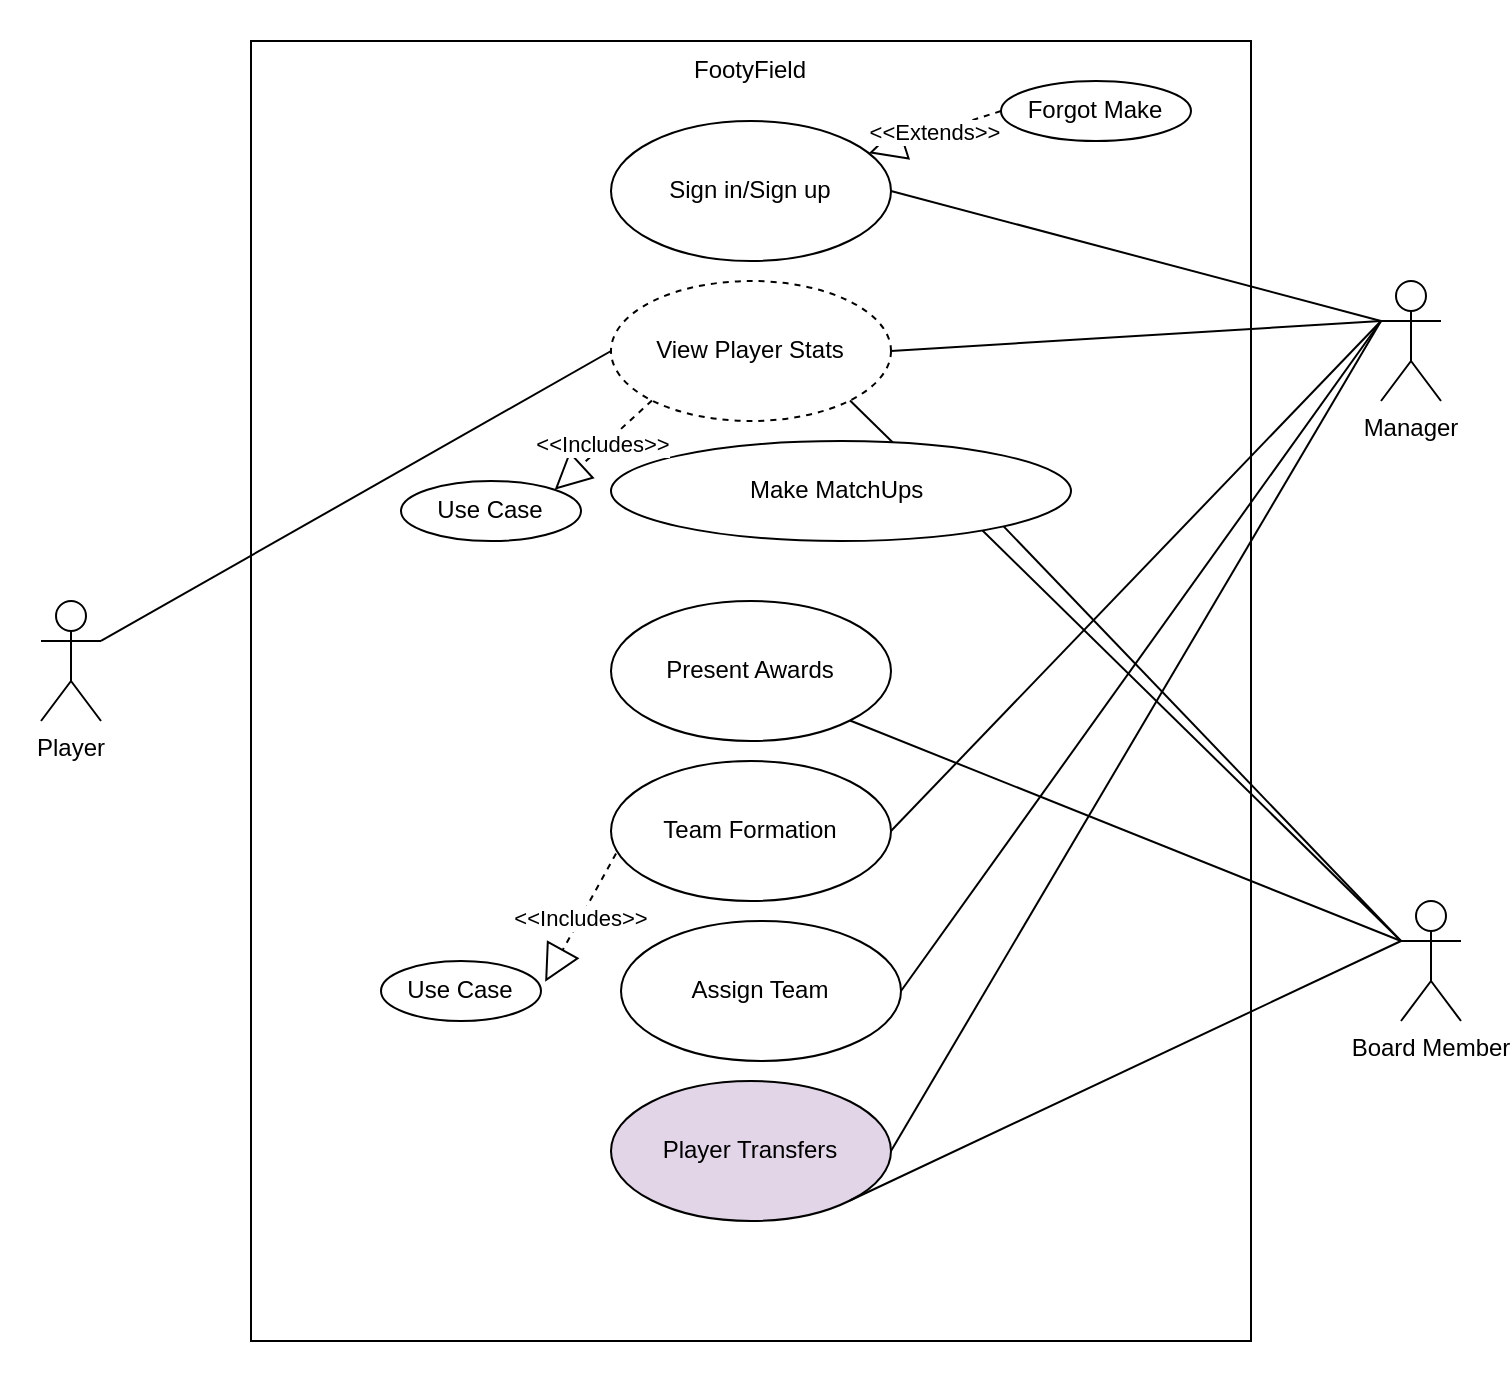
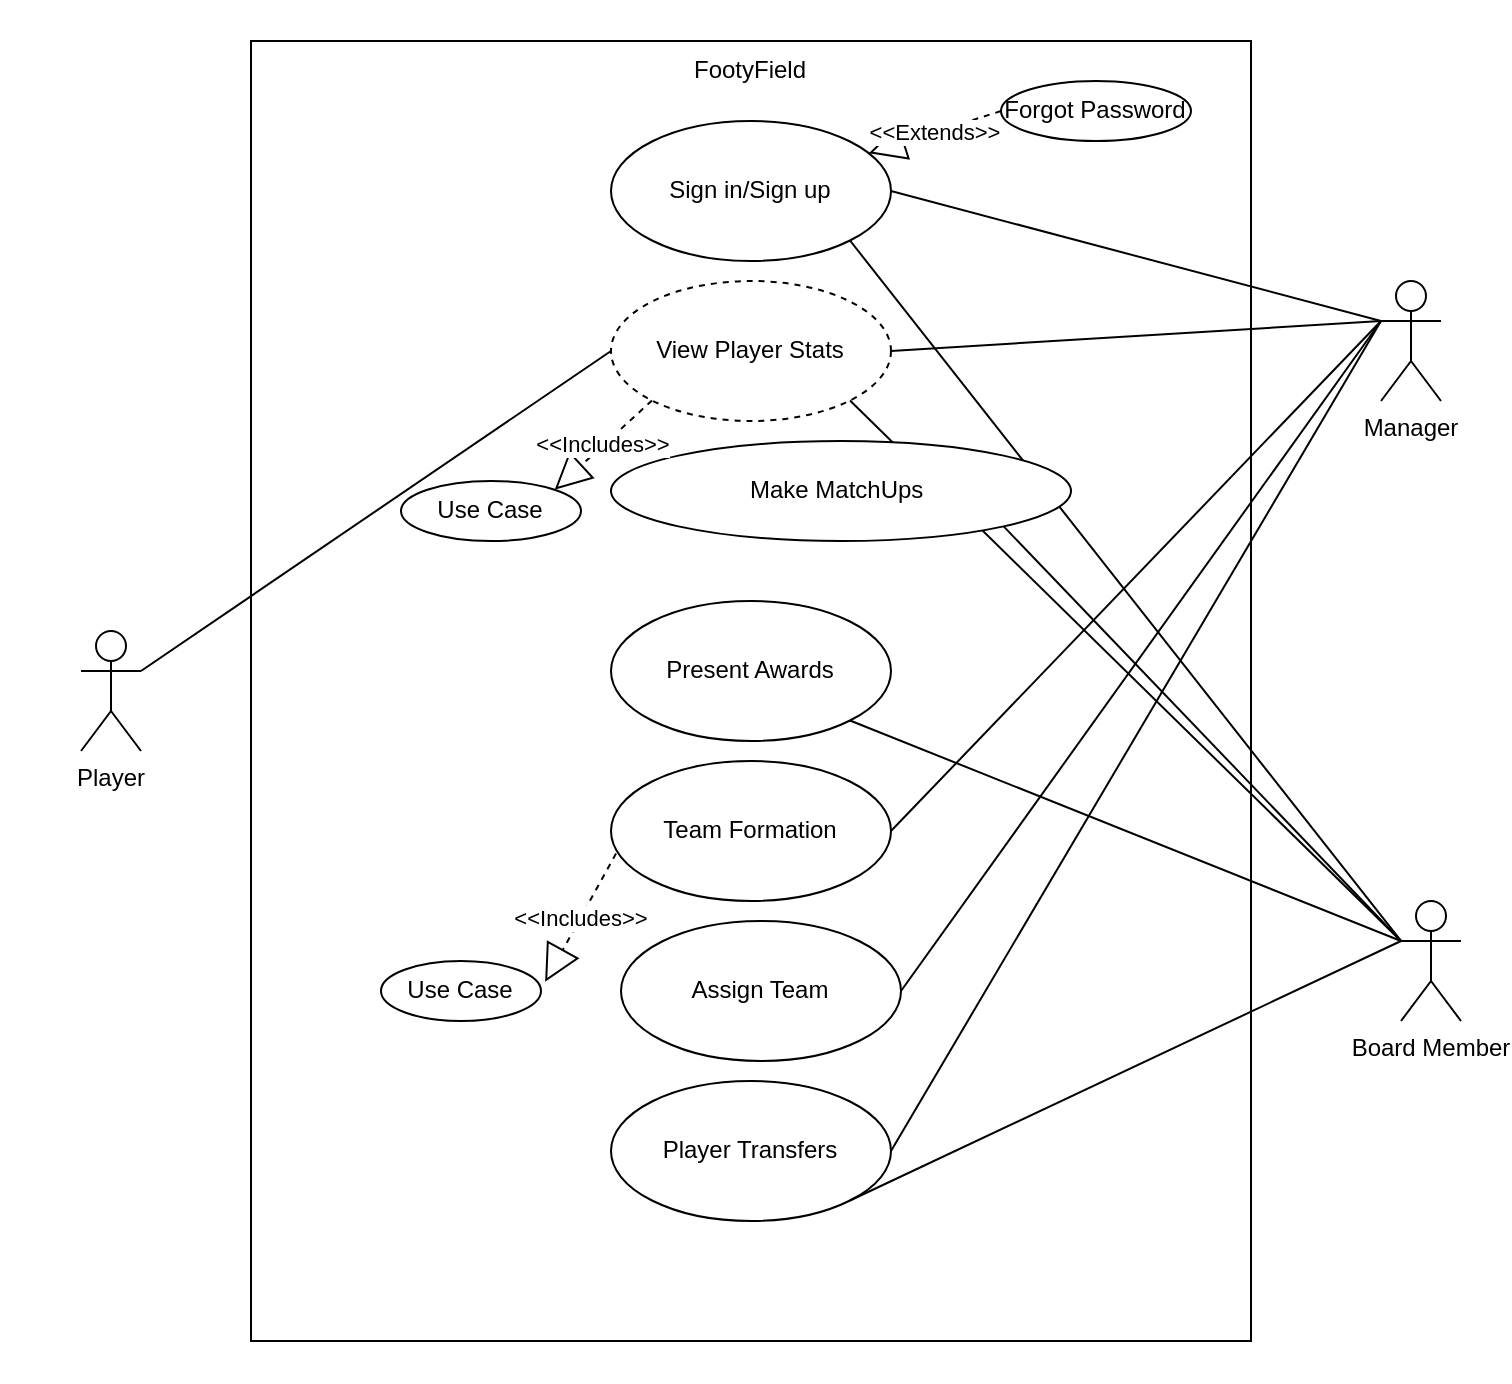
node "Forgot Make": label "Forgot Make" -> "Forgot Password"
node "Player": moved (71, 661) -> (111, 691)
edge "Sign in/Sign up" -- "Board Member": added
node "Player Transfers": fillcolor #e1d5e7 -> #ffffff
